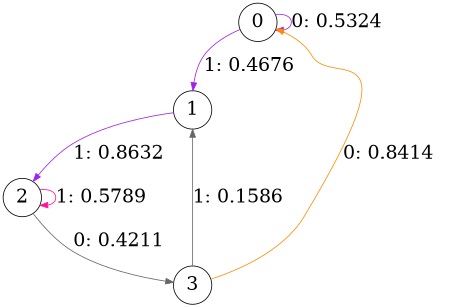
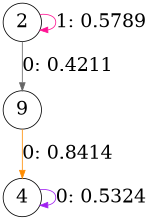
node "0": label "0" -> "4"
node "1": removed
node "3": label "3" -> "9"
